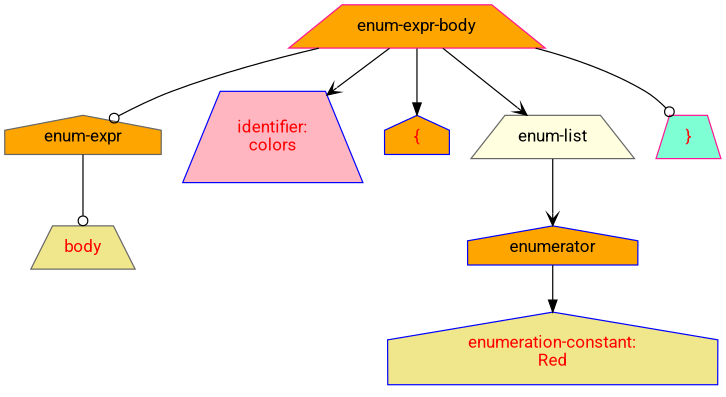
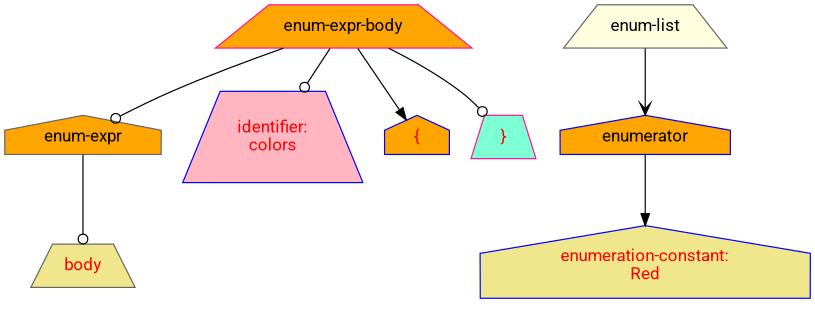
edge "enum-expr-body" -> "identifier: colors": arrowhead vee -> odot
edge "enum-expr-body" -> "enum-list": removed
